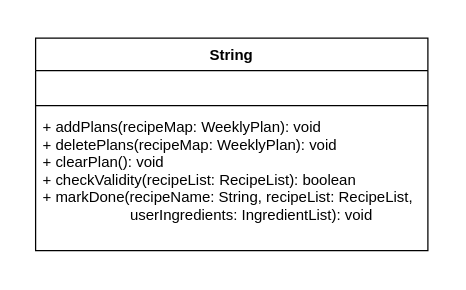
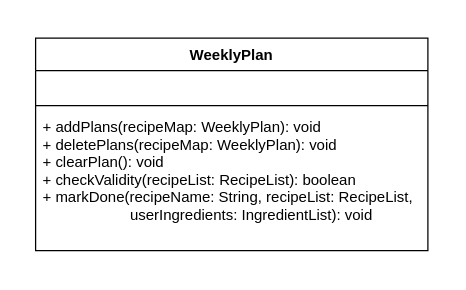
node "String": label "String" -> "WeeklyPlan"
